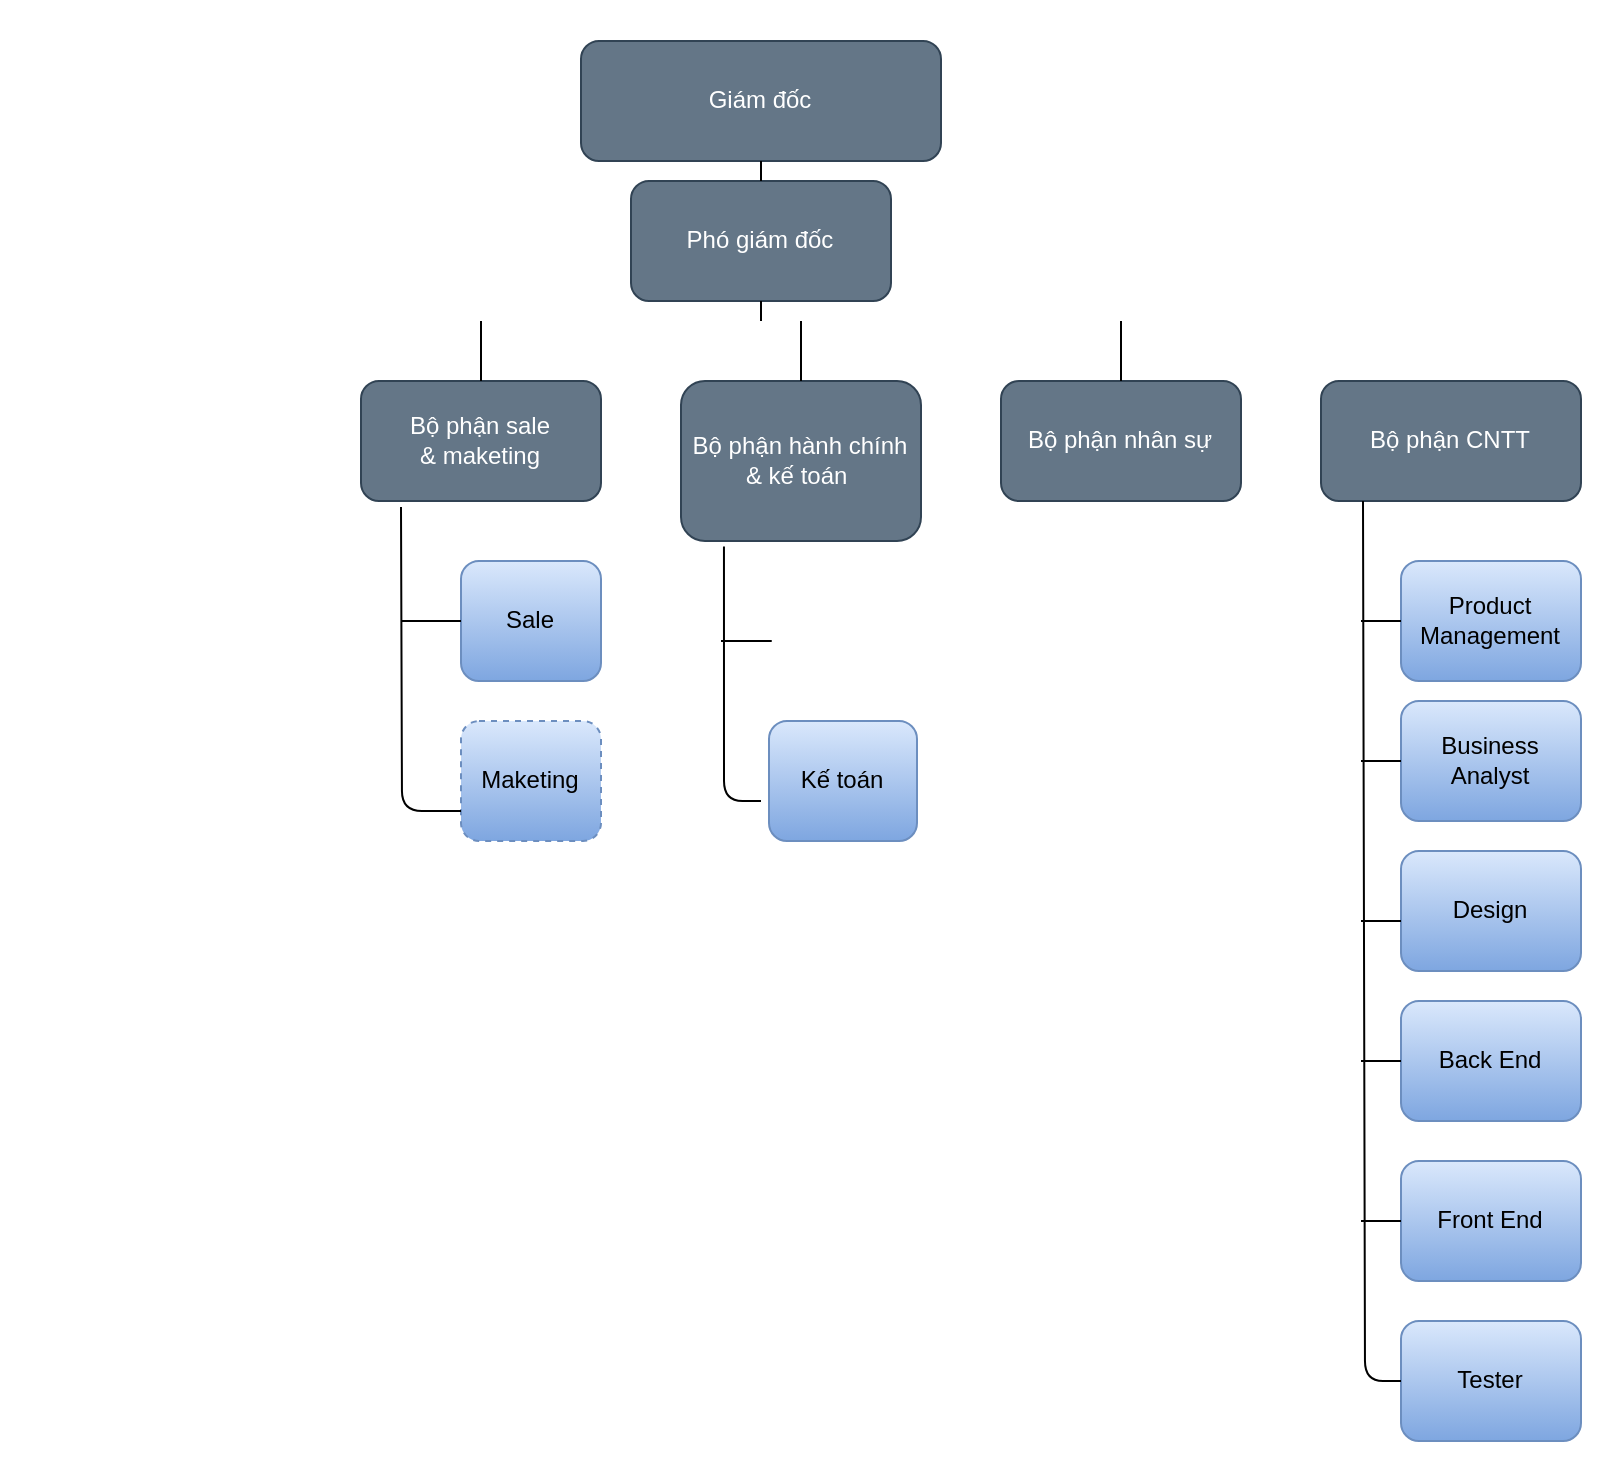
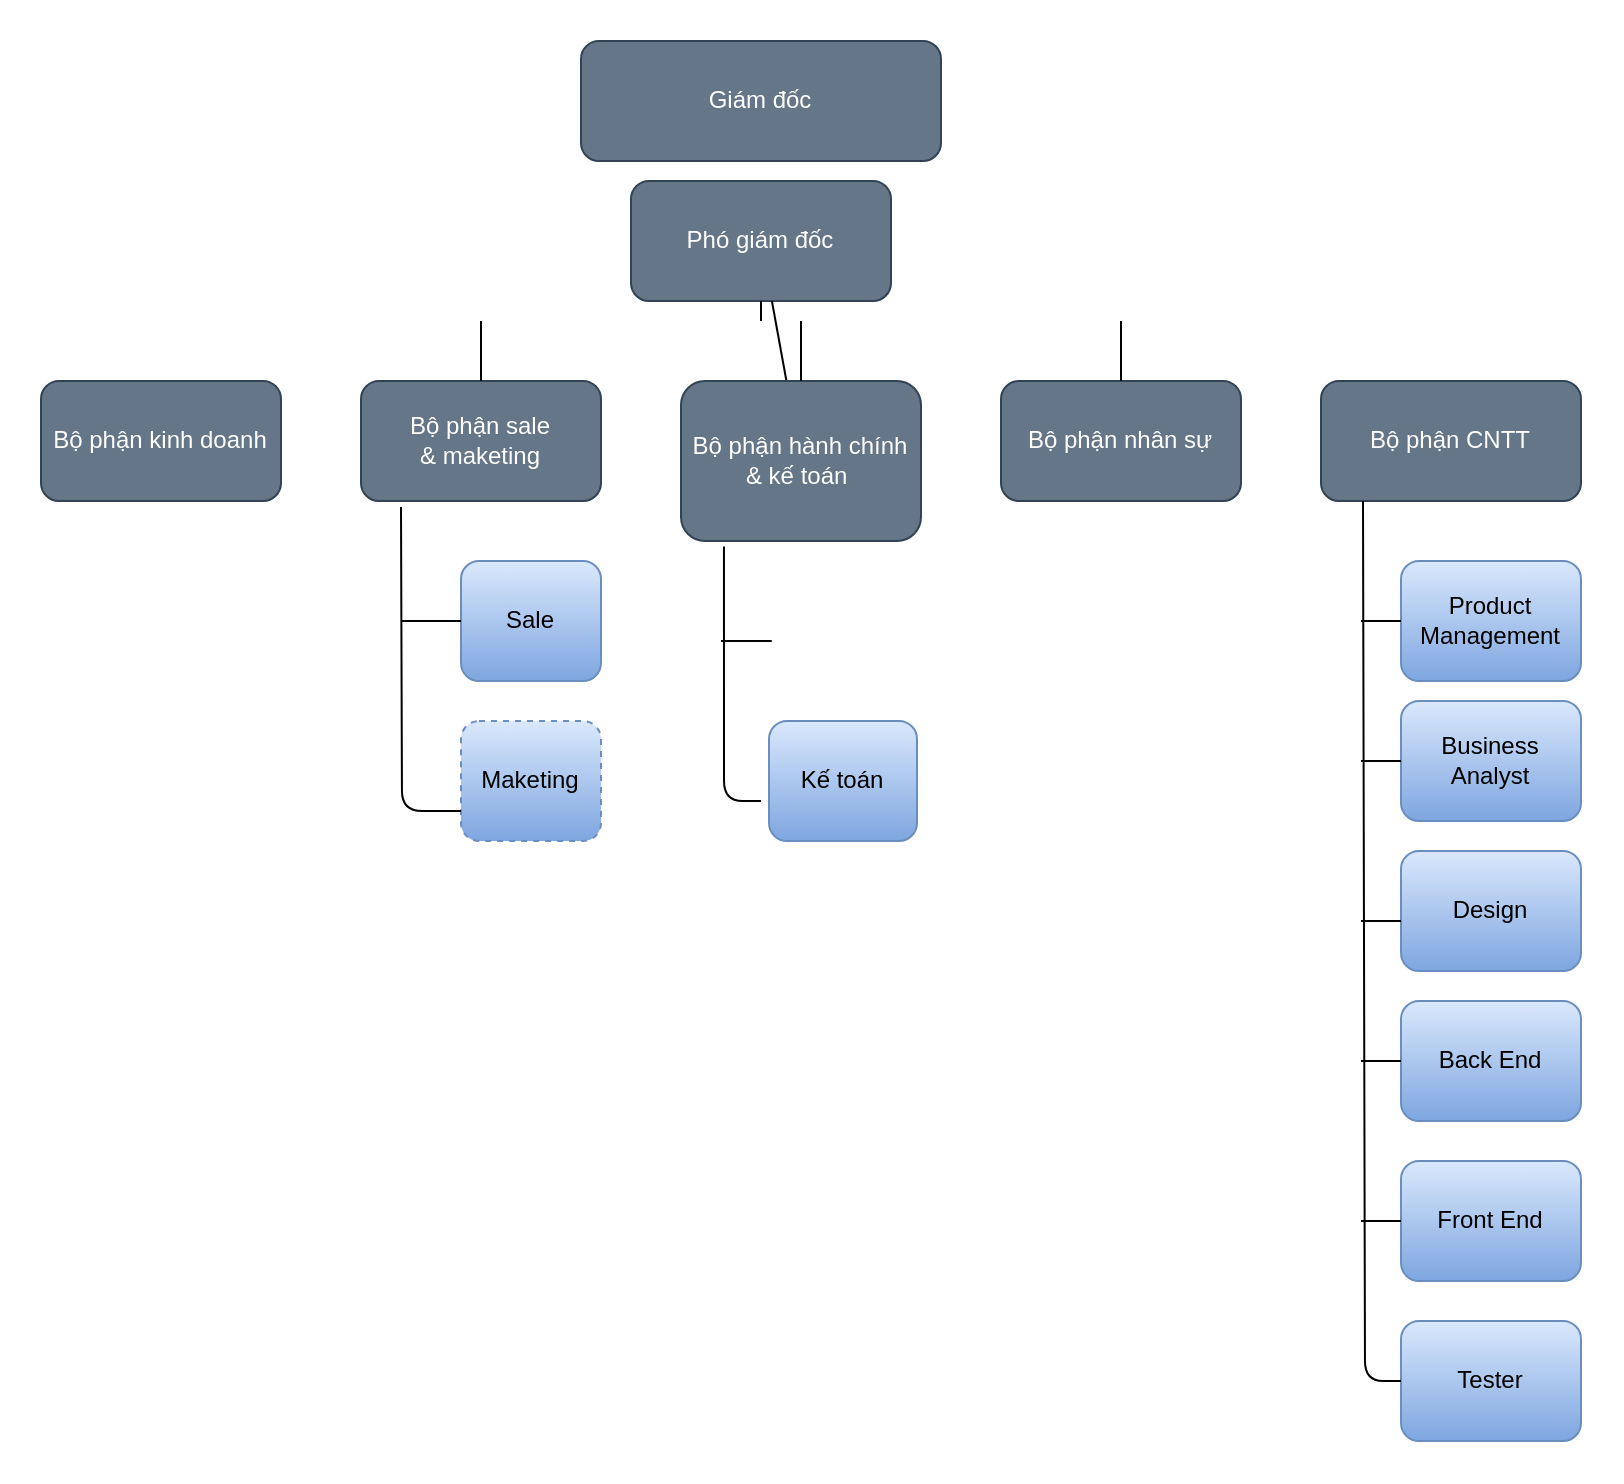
edge "Giám đốc" -- "Phó giám đốc": now "Bộ phận hành chính & kế toán" -- "Phó giám đốc"
node "Bộ phận kinh doanh": added
